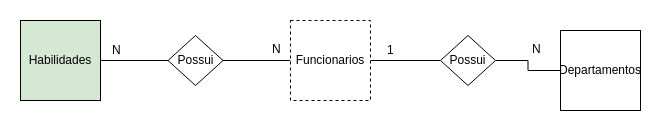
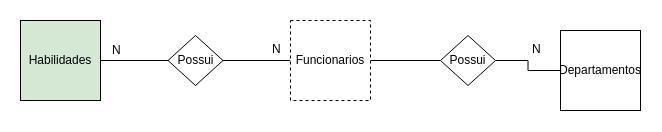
node "1": removed
